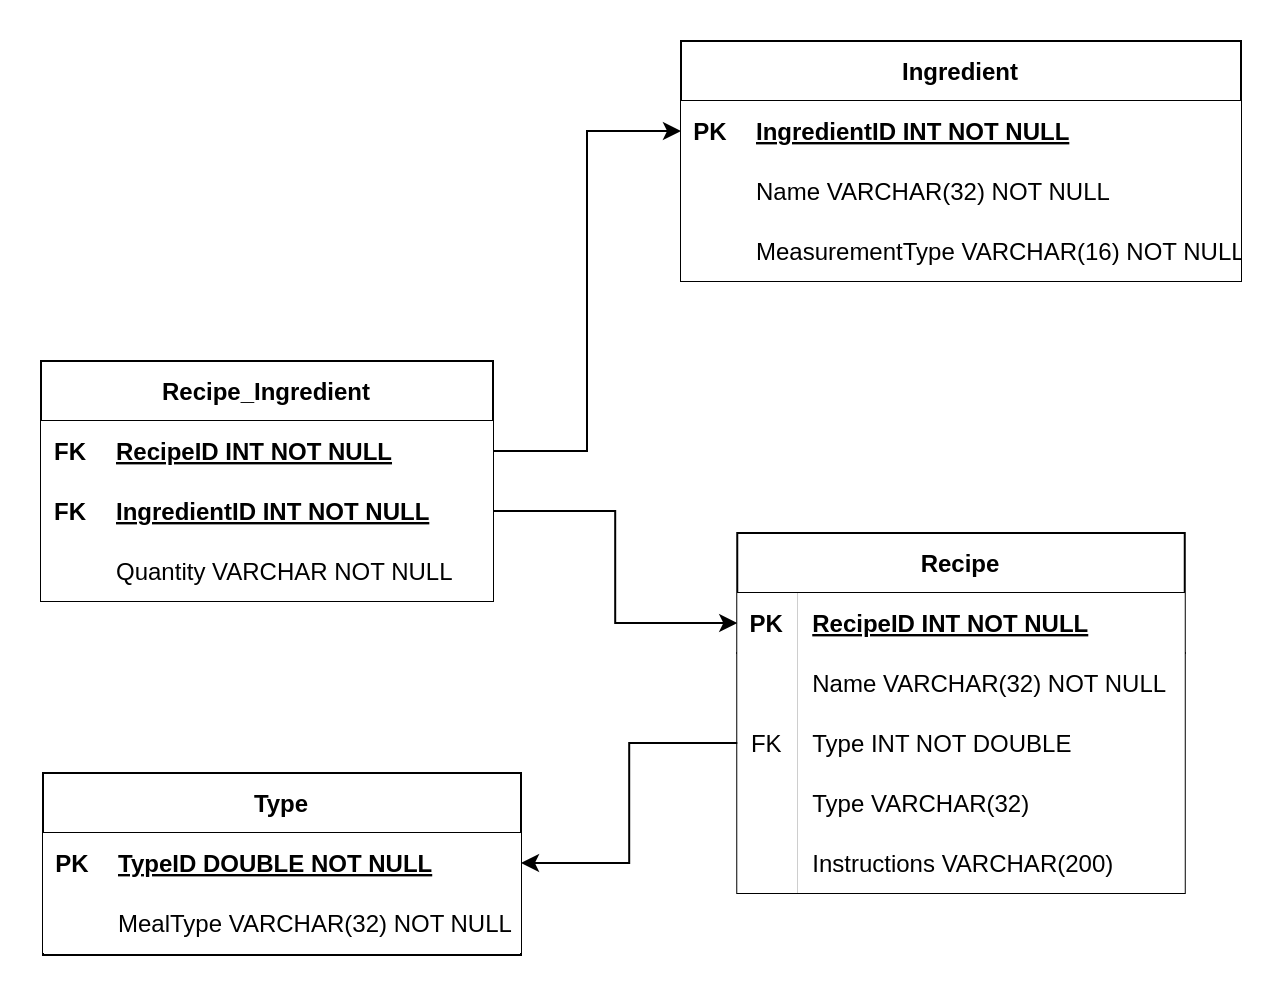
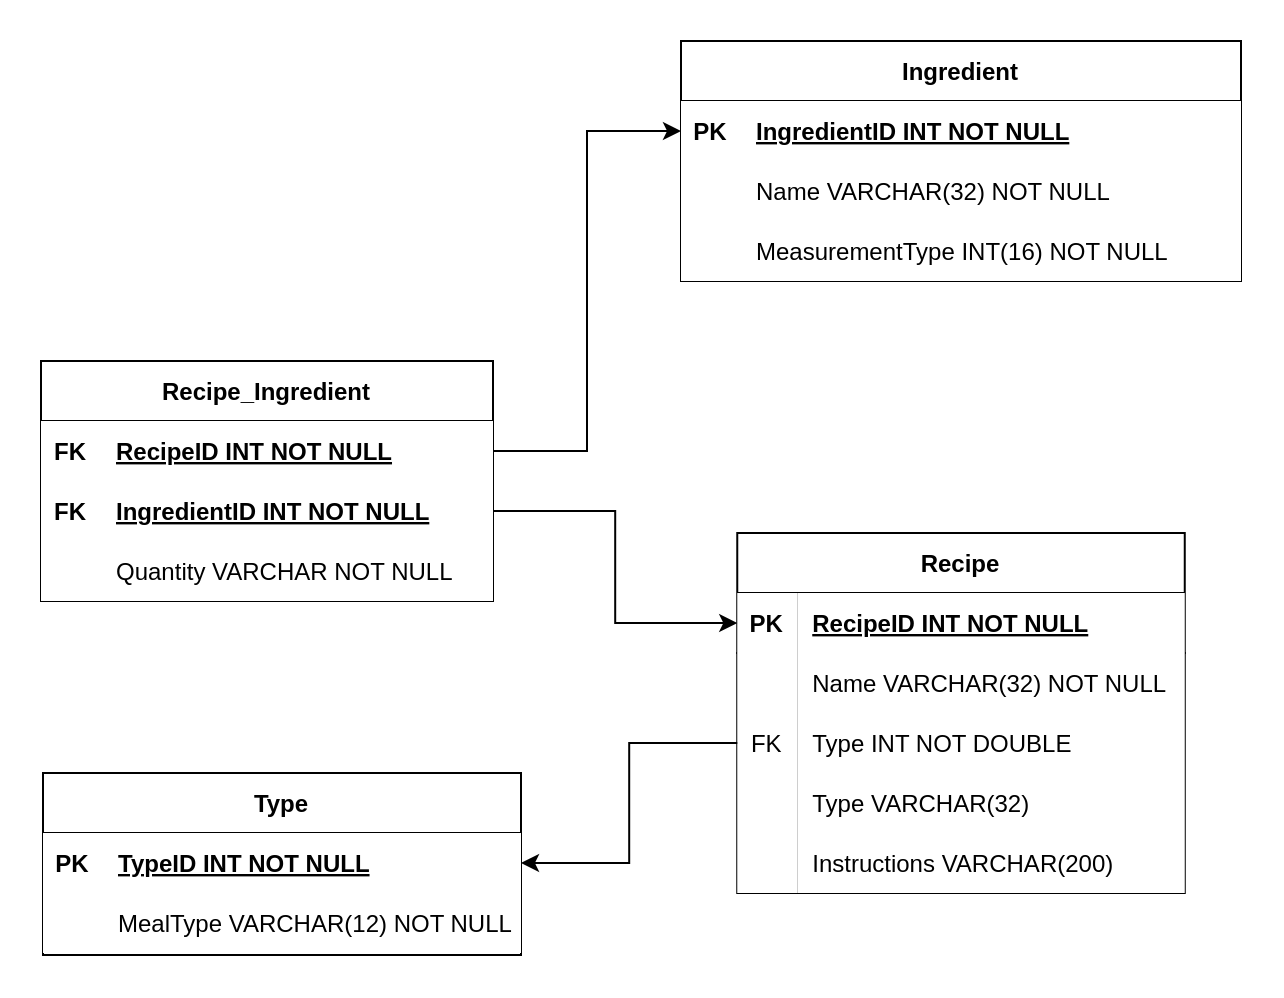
node "MeasurementType VARCHAR(16) NOT NULL": label "MeasurementType VARCHAR(16) NOT NULL" -> "MeasurementType INT(16) NOT NULL"
node "TypeID DOUBLE NOT NULL": label "TypeID DOUBLE NOT NULL" -> "TypeID INT NOT NULL"
node "MealType VARCHAR(32) NOT NULL": label "MealType VARCHAR(32) NOT NULL" -> "MealType VARCHAR(12) NOT NULL"
